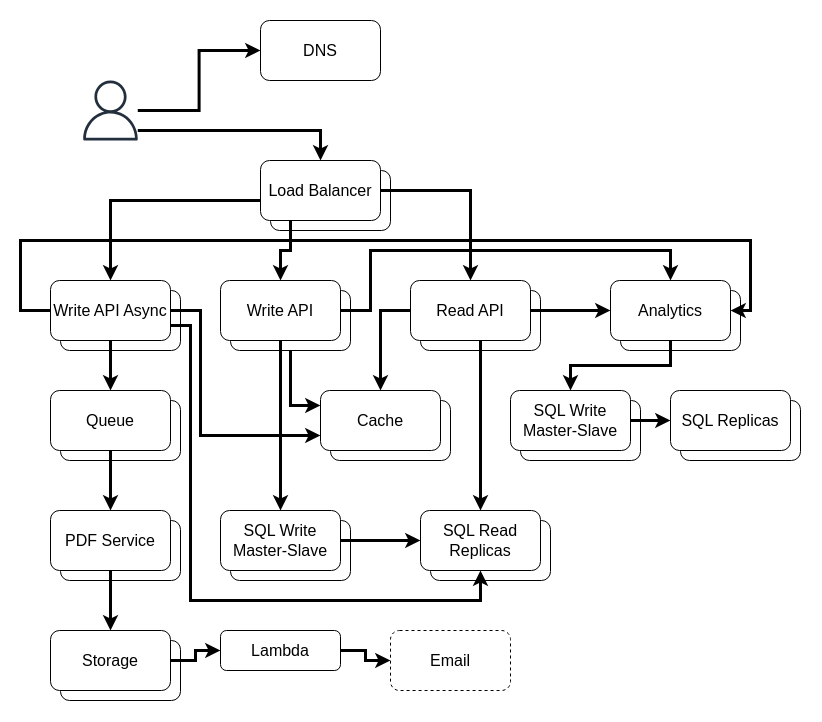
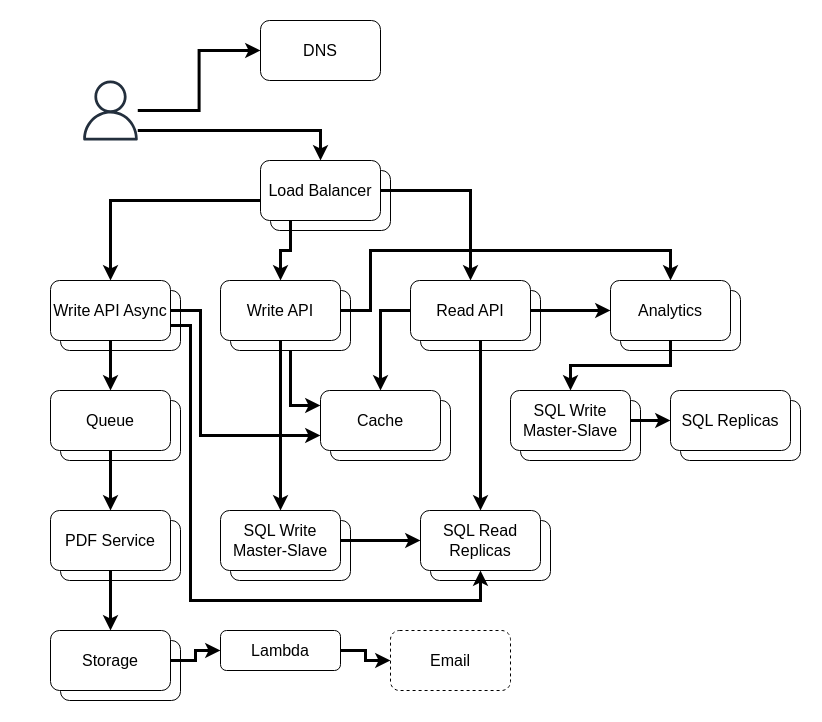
edge "Write API Async" -> "Analytics": removed
